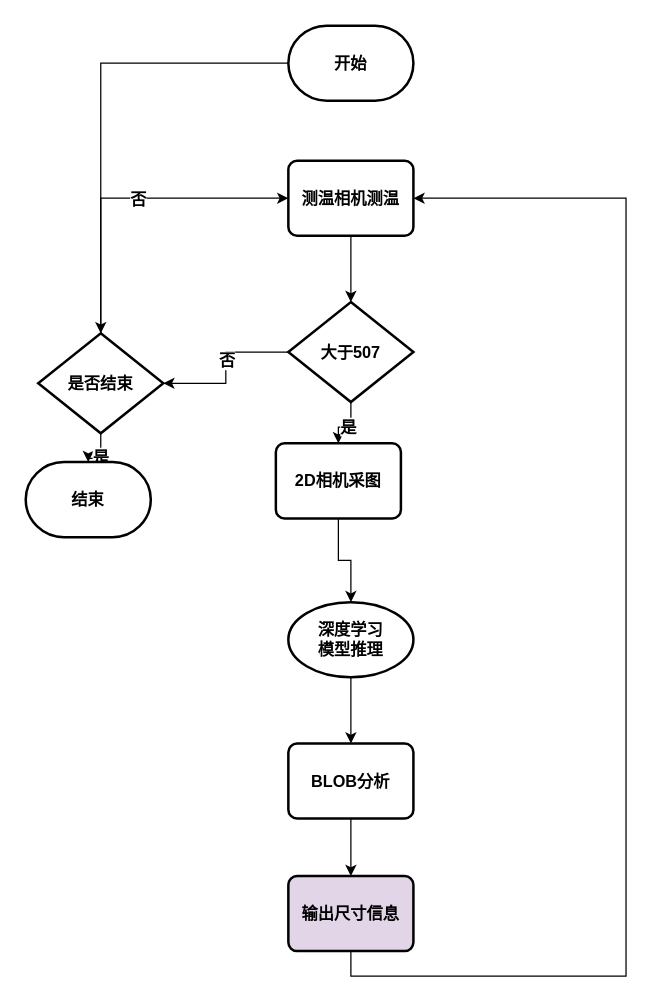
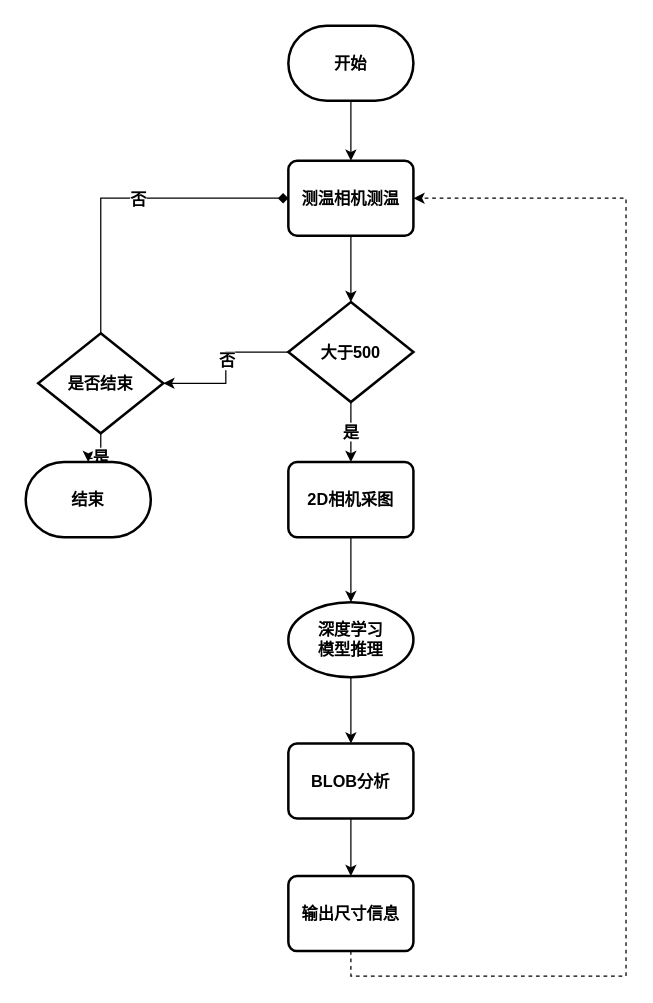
edge "开始" -> "是否结束": now "开始" -> "测温相机测温"
edge "是否结束" -> "测温相机测温": arrowhead classic -> diamond
node "大于507": label "大于507" -> "大于500"
node "2D相机采图": moved (338, 481) -> (351, 499)
edge "输出尺寸信息" -> "测温相机测温": style solid -> dashed
node "输出尺寸信息": fillcolor #e1d5e7 -> #ffffff
